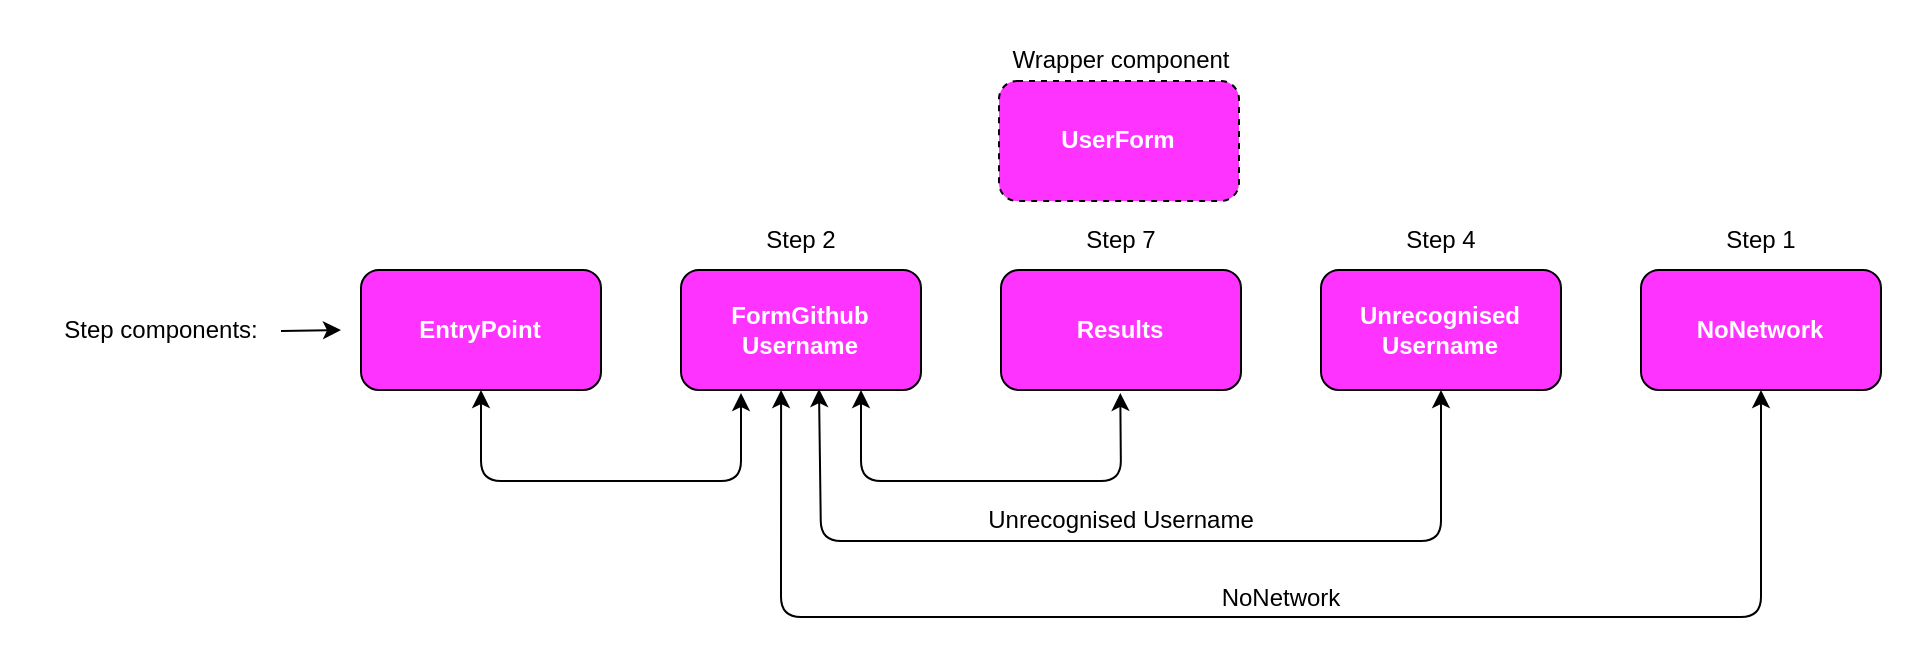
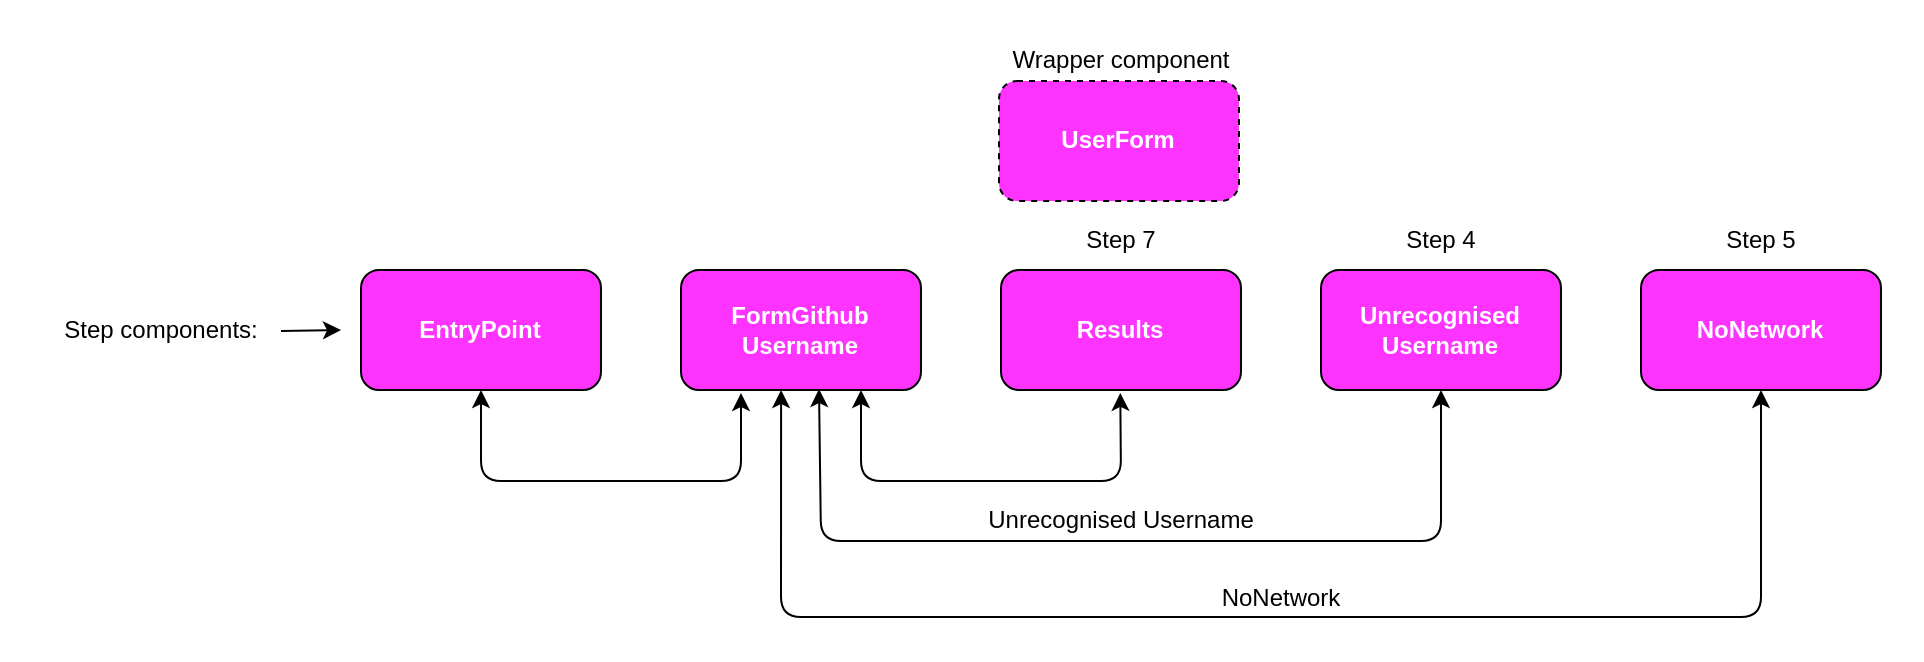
node "Step 2": removed
node "Step 1": label "Step 1" -> "Step 5"
